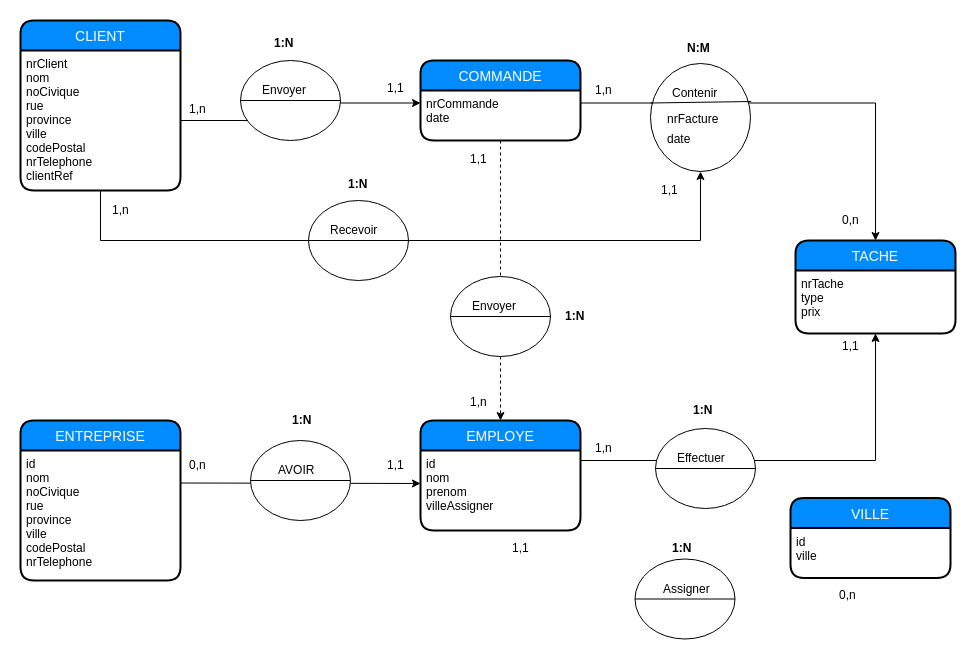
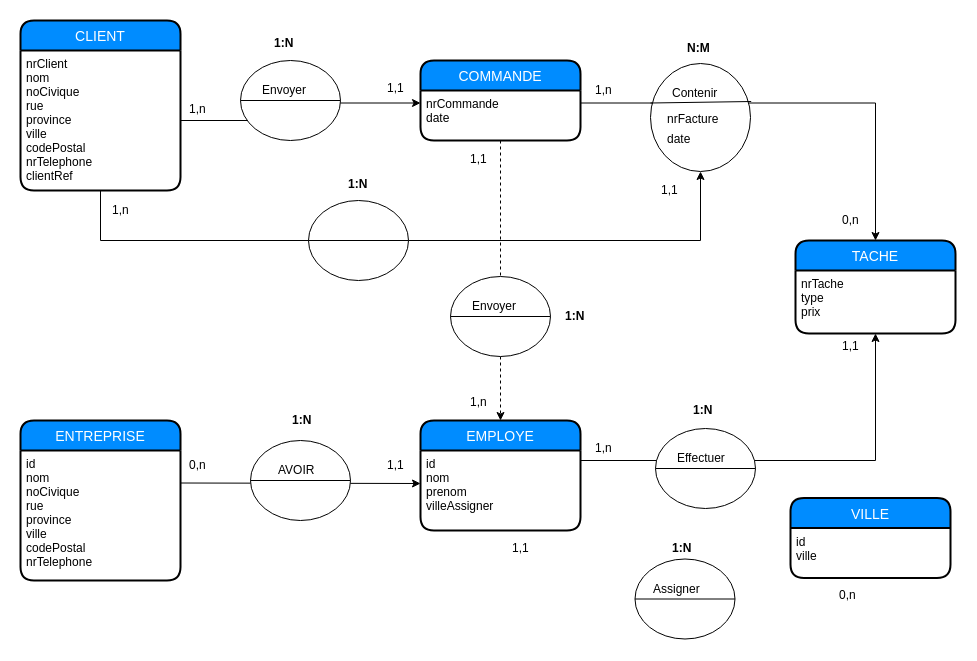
node "Recevoir": removed
node "Assigner": moved (691, 589) -> (681, 589)
